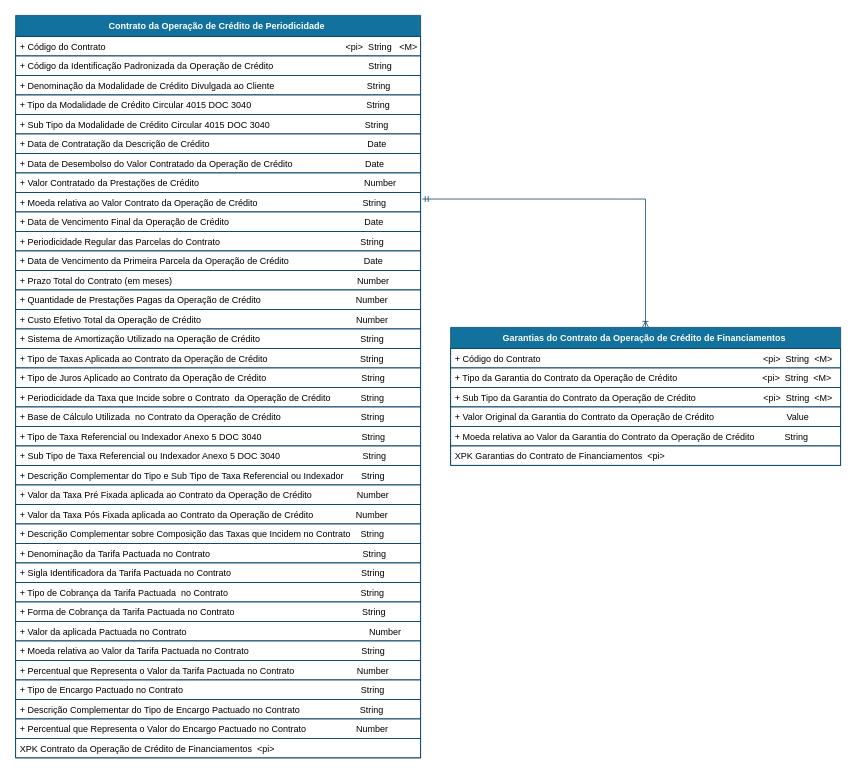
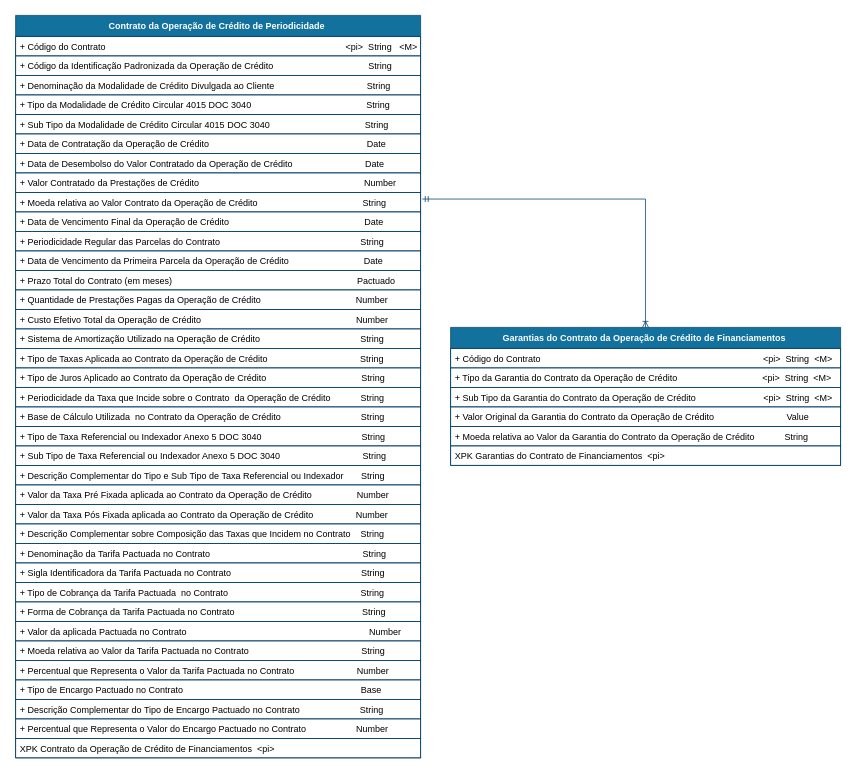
node "+ Data de Contratação da Descrição de Crédito Date": label "+ Data de Contratação da Descrição de Crédito Date" -> "+ Data de Contratação da Operação de Crédito Date"
node "+ Prazo Total do Contrato (em meses) Number": label "+ Prazo Total do Contrato (em meses) Number" -> "+ Prazo Total do Contrato (em meses) Pactuado"
node "+ Tipo de Encargo Pactuado no Contrato String": label "+ Tipo de Encargo Pactuado no Contrato String" -> "+ Tipo de Encargo Pactuado no Contrato Base"
